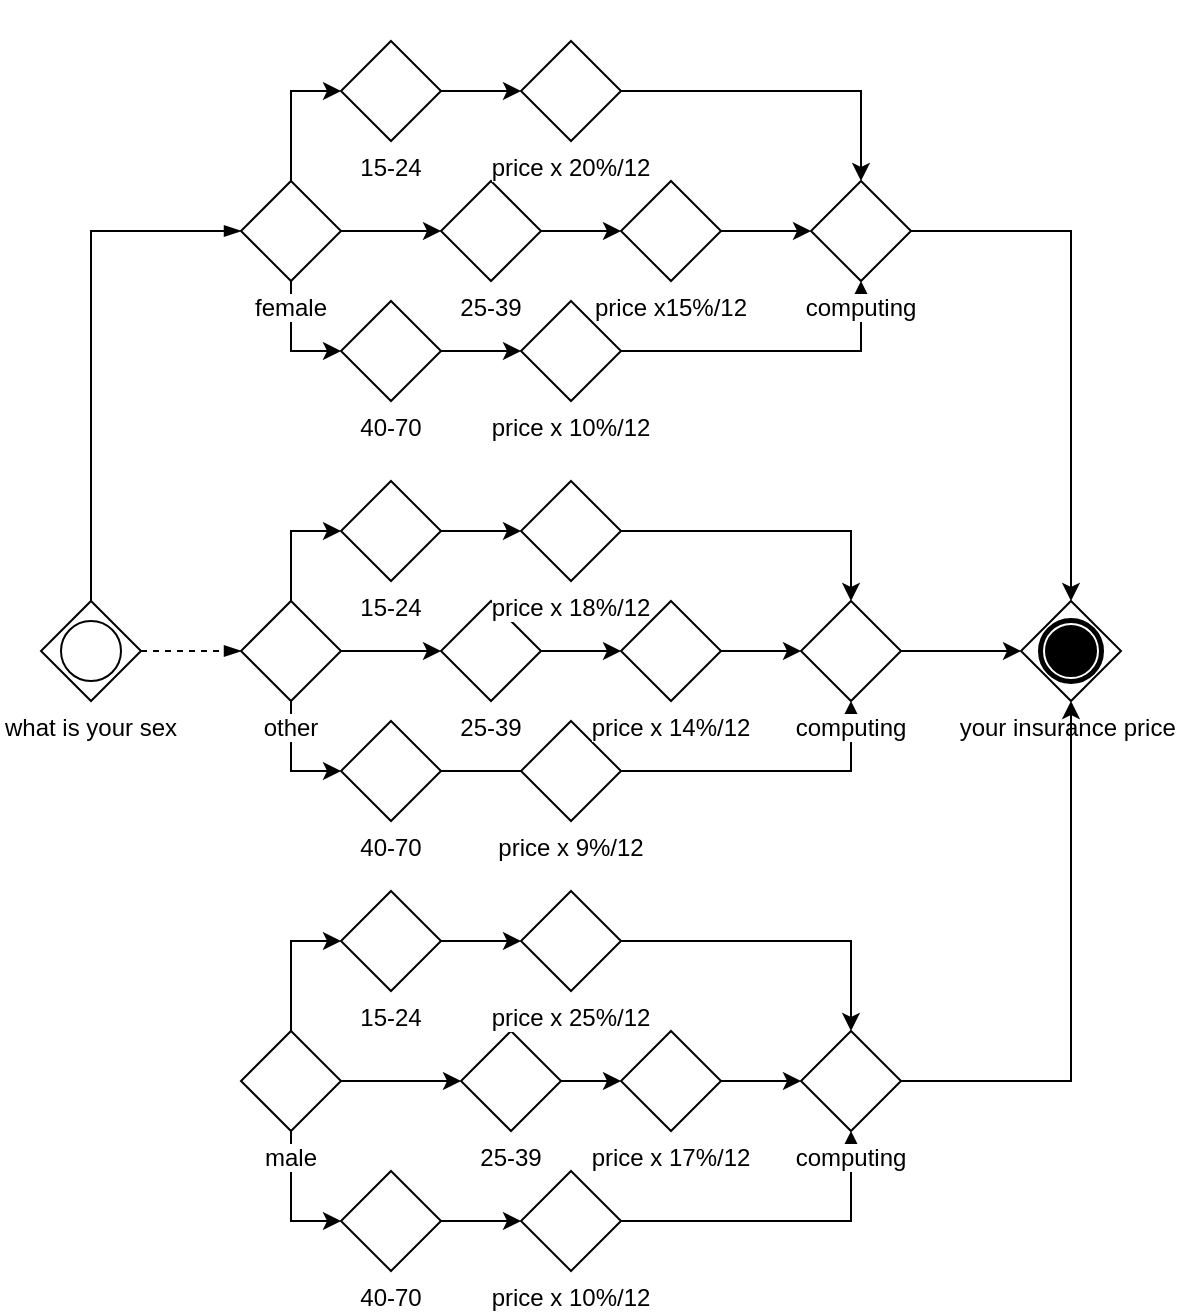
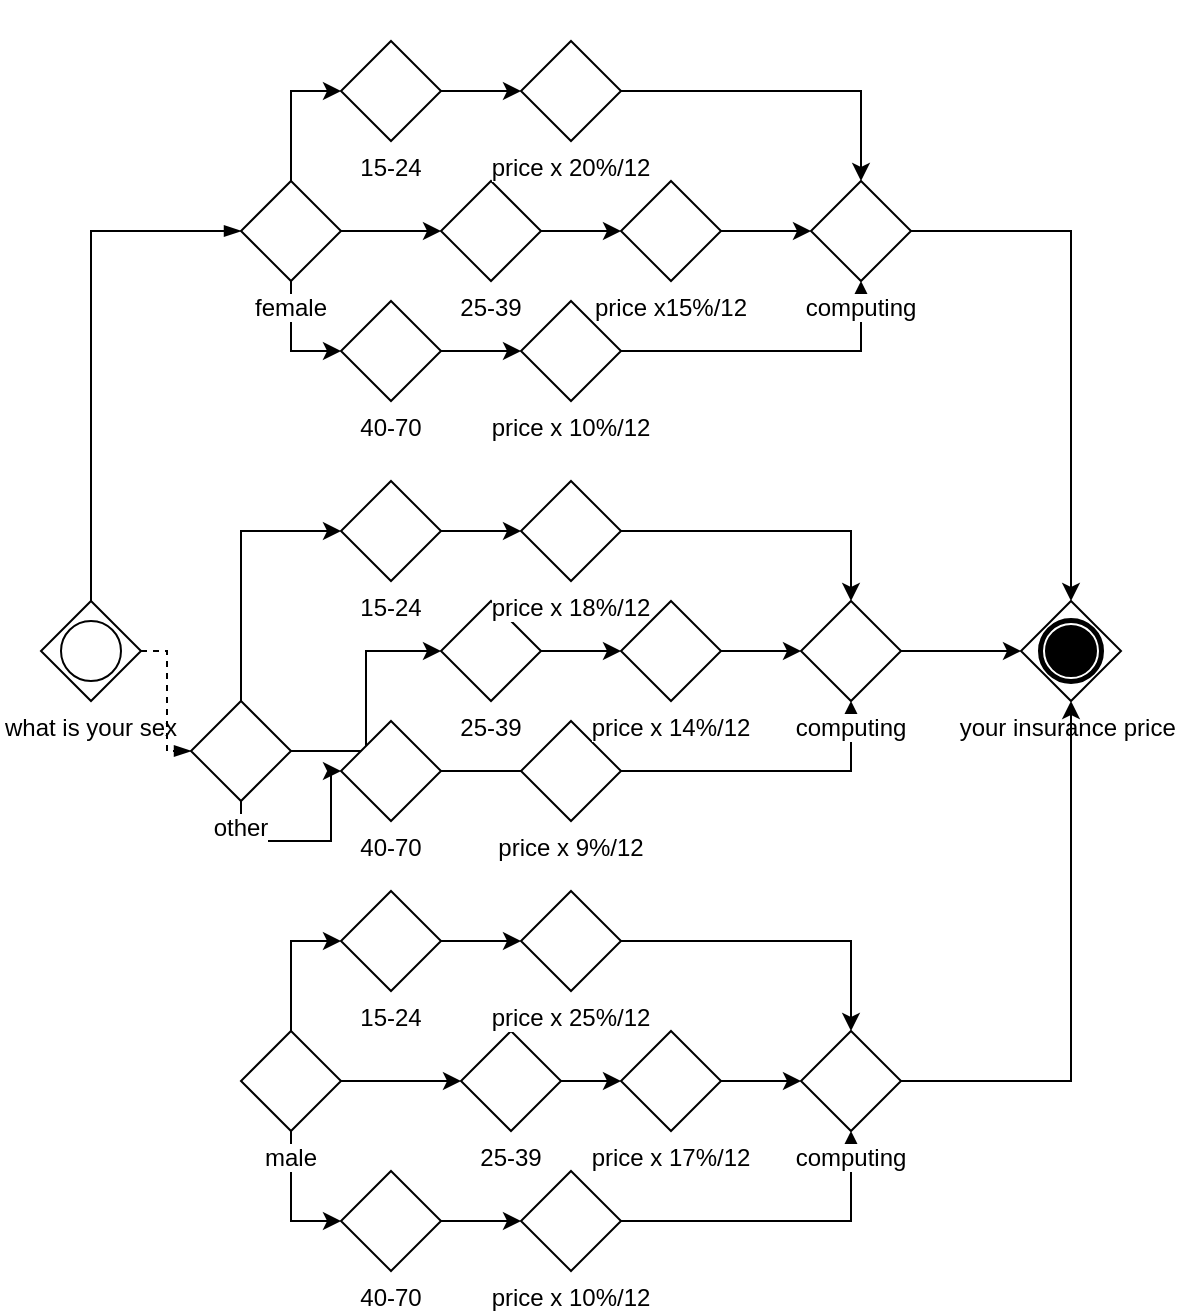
node "other": moved (291, 651) -> (241, 751)
